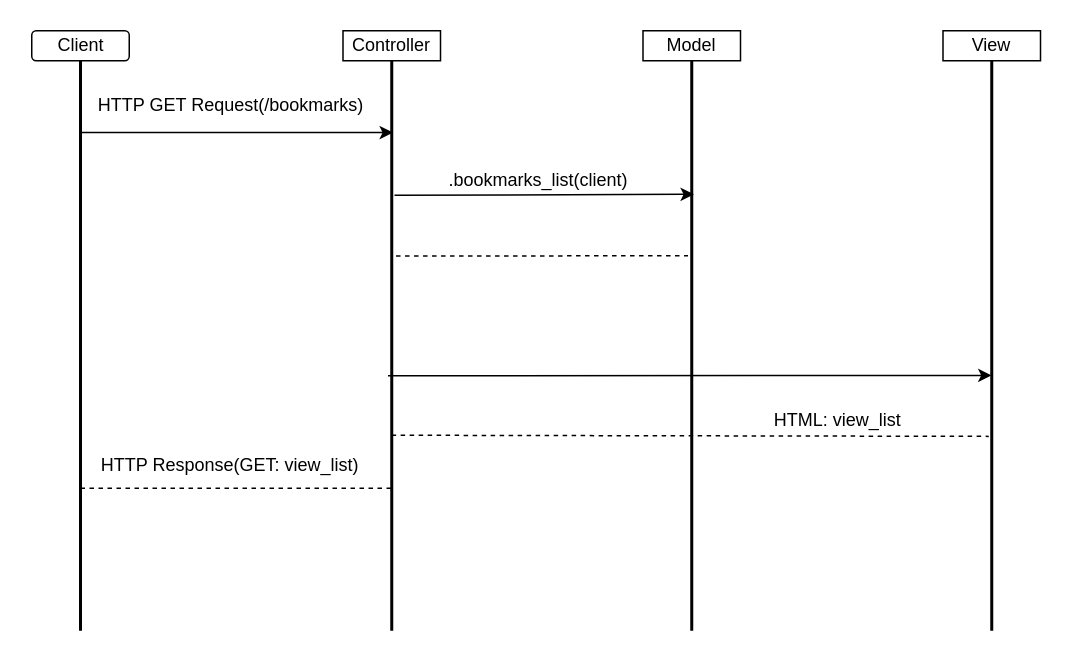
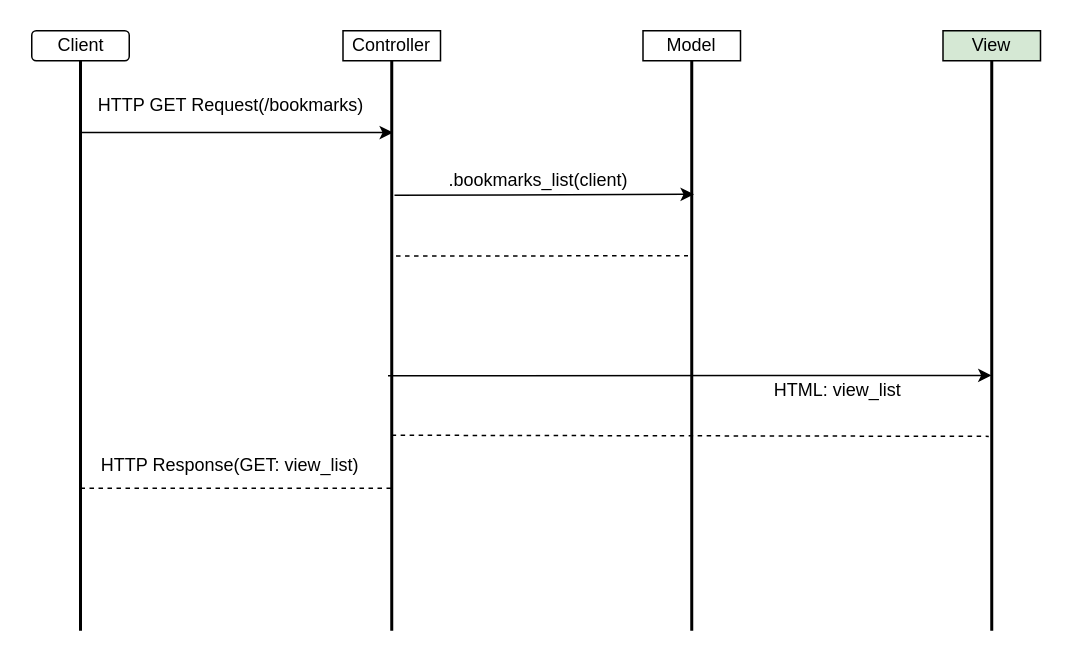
node "View": fillcolor #ffffff -> #d5e8d4
node "HTML: view_list": moved (838, 421) -> (838, 391)
